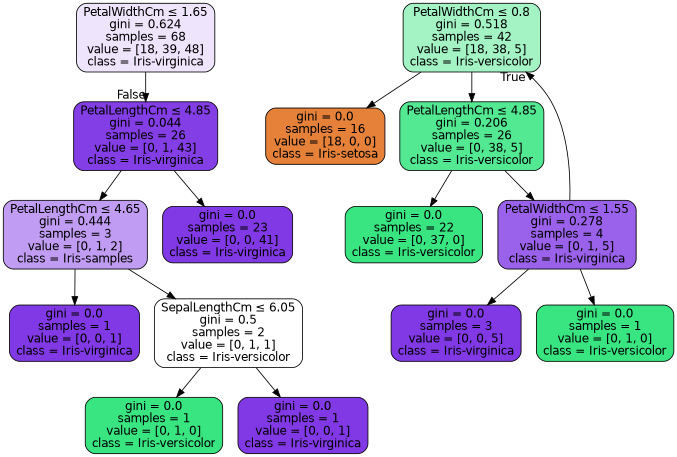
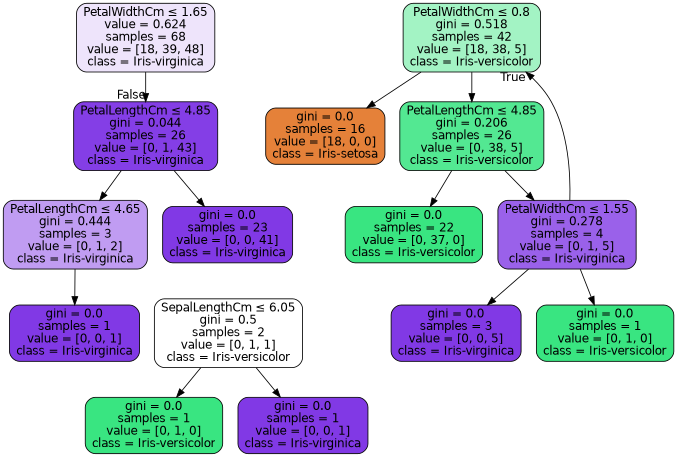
node "PetalWidthCm ≤ 1.65": text "gini = 0.624" -> "value = 0.624"
node "PetalLengthCm ≤ 4.65": text "class = Iris-samples" -> "class = Iris-virginica"
edge "PetalLengthCm ≤ 4.65" -> "SepalLengthCm ≤ 6.05": removed
